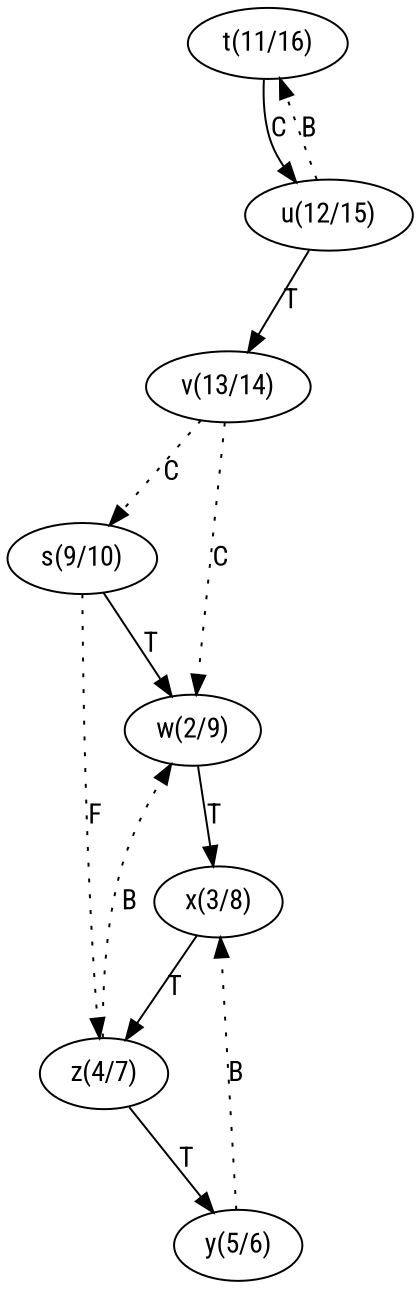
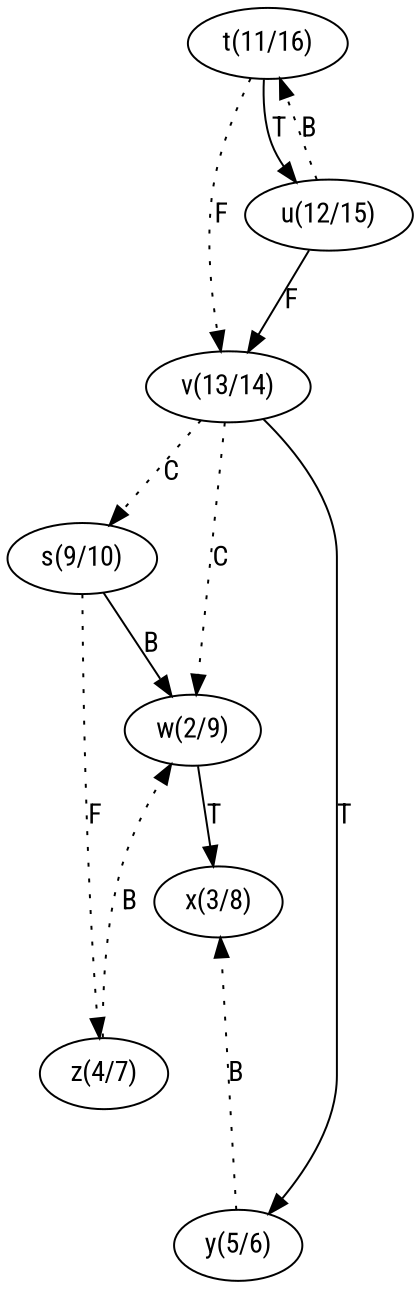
edge "t(11/16)" -> "u(12/15)": label "C" -> "T"
edge "t(11/16)" -> "v(13/14)": added, label "F"
edge "u(12/15)" -> "v(13/14)": label "T" -> "F"
edge "s(9/10)" -> "w(2/9)": label "T" -> "B"
edge "x(3/8)" -> "z(4/7)": removed, label "T"
edge "z(4/7)" -> "y(5/6)": now "v(13/14)" -> "y(5/6)"
